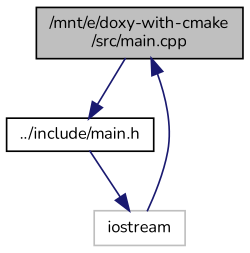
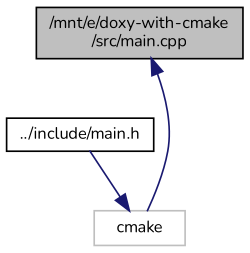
edge "/mnt/e/doxy-with-cmake /src/main.cpp" -> "../include/main.h": removed
node "iostream": label "iostream" -> "cmake"
